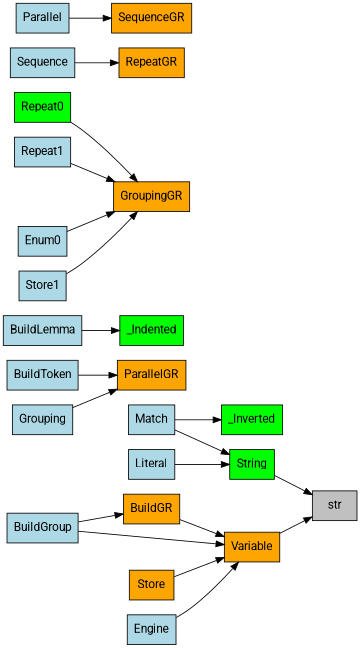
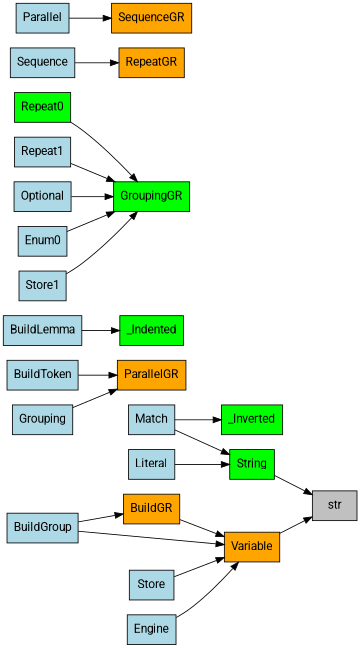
node "Optional": added
node "GroupingGR": fillcolor orange -> lime
node "Store": fillcolor orange -> lightblue
